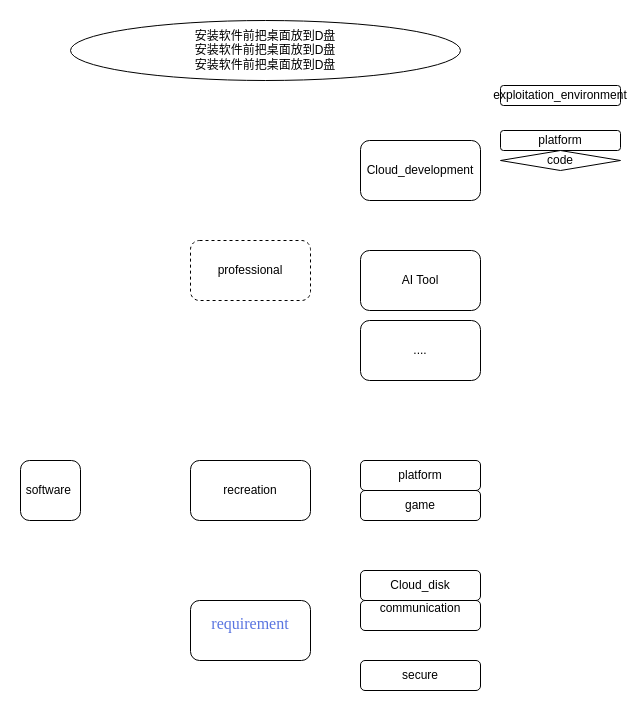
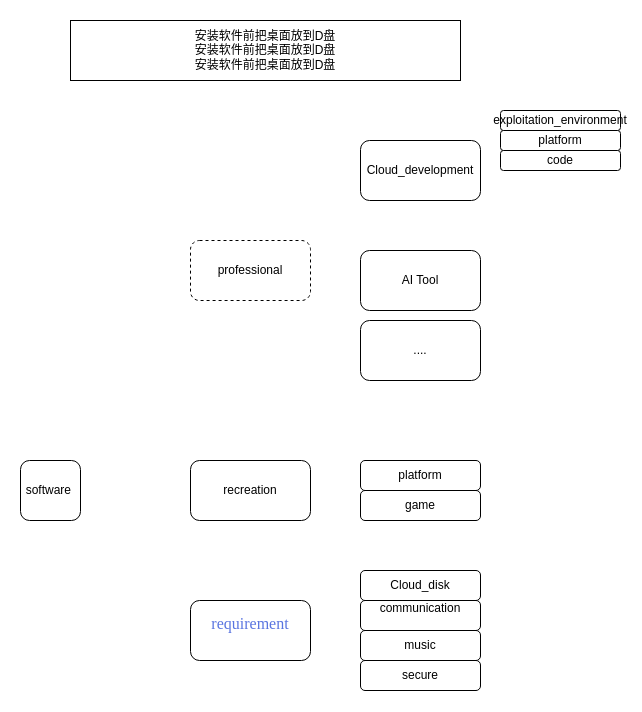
node "安装软件前把桌面放到D盘 安装软件前把桌面放到D盘 安装软件前把桌面放到D盘": shape ellipse -> rectangle
node "exploitation_environment": moved (561, 96) -> (561, 121)
node "code": shape diamond -> rounded rectangle
node "music": added
